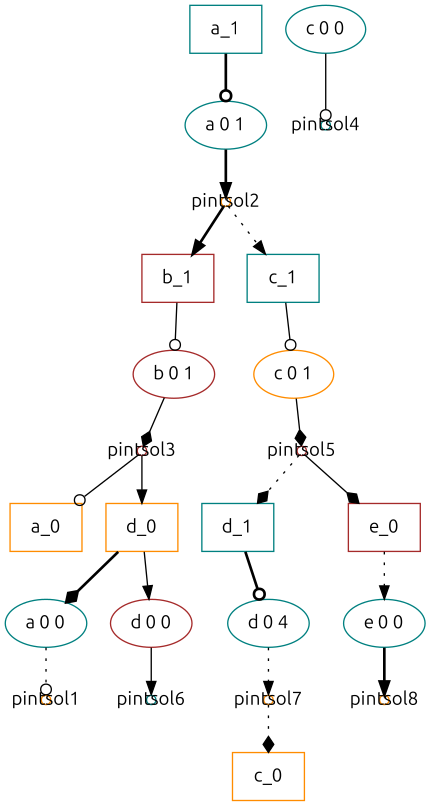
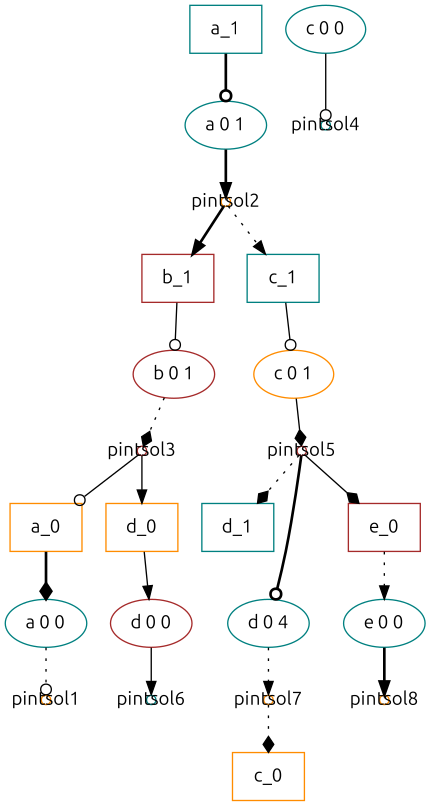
edge "b 0 1" -> "pintsol3": style solid -> dotted
edge "d_1" -> "d 0 4": now "pintsol5" -> "d 0 4"
edge "d_0" -> "a 0 0": now "a_0" -> "a 0 0"
